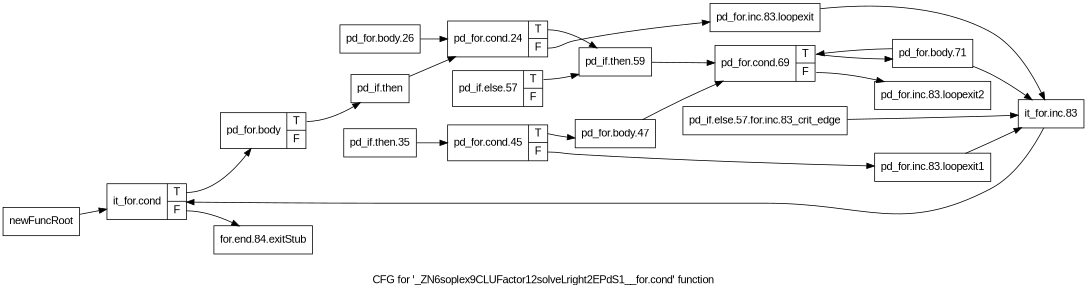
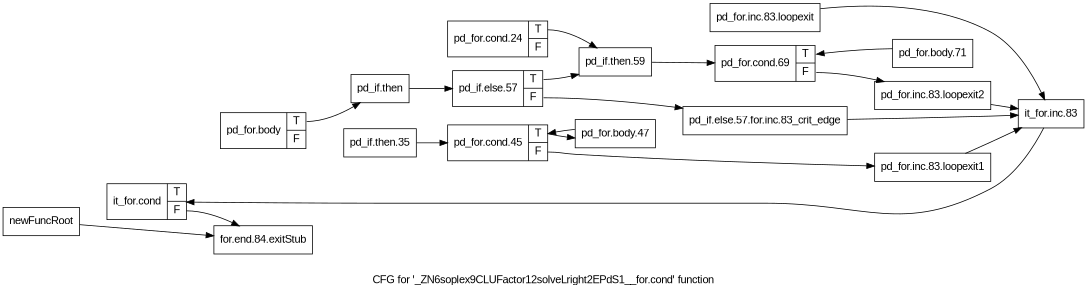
edge "pd_for.cond.24" -> "pd_for.inc.83.loopexit": removed
node "pd_for.body.26": removed
edge "pd_for.cond.69" -> "pd_for.body.71": removed
edge "pd_if.then" -> "pd_for.cond.24": now "pd_if.then" -> "pd_if.else.57"
edge "pd_for.body.71" -> "it_for.inc.83": now "pd_for.inc.83.loopexit2" -> "it_for.inc.83"
edge "pd_if.else.57" -> "pd_if.else.57.for.inc.83_crit_edge": added
edge "pd_for.body.47" -> "pd_for.cond.69": now "pd_for.body.47" -> "pd_for.cond.45"
edge "it_for.cond" -> "pd_for.body": removed
edge "newFuncRoot" -> "it_for.cond": now "newFuncRoot" -> "for.end.84.exitStub"
